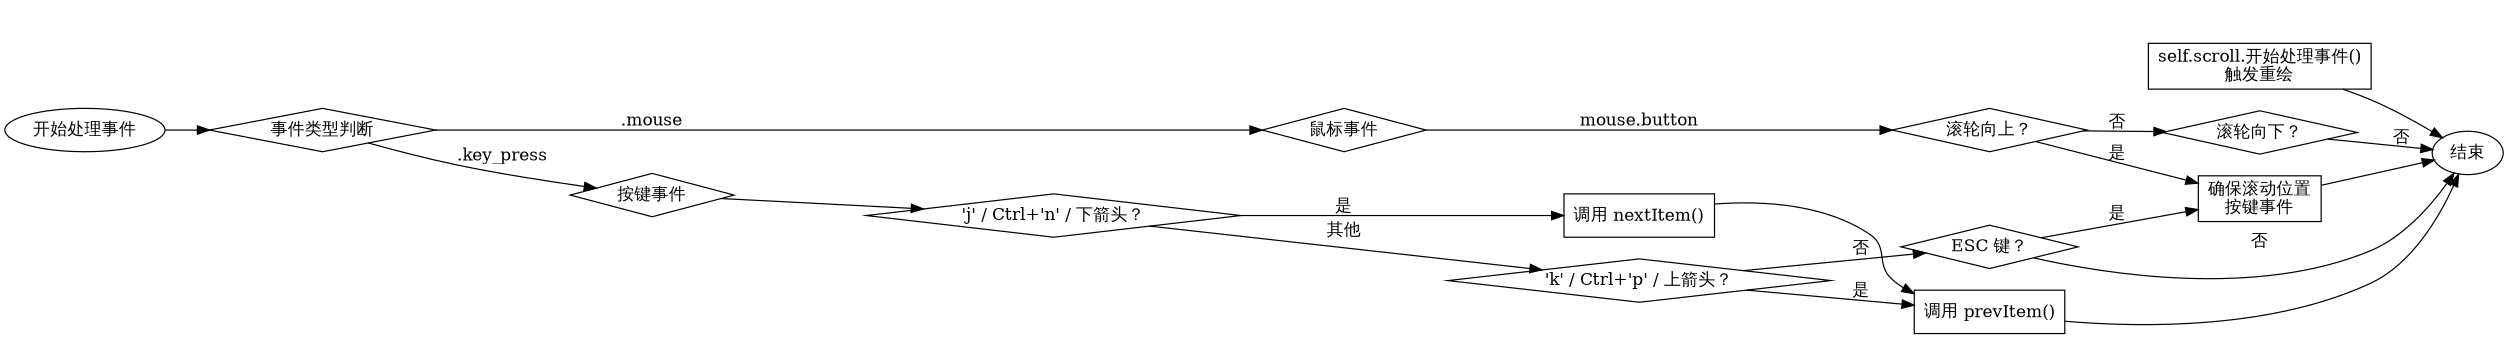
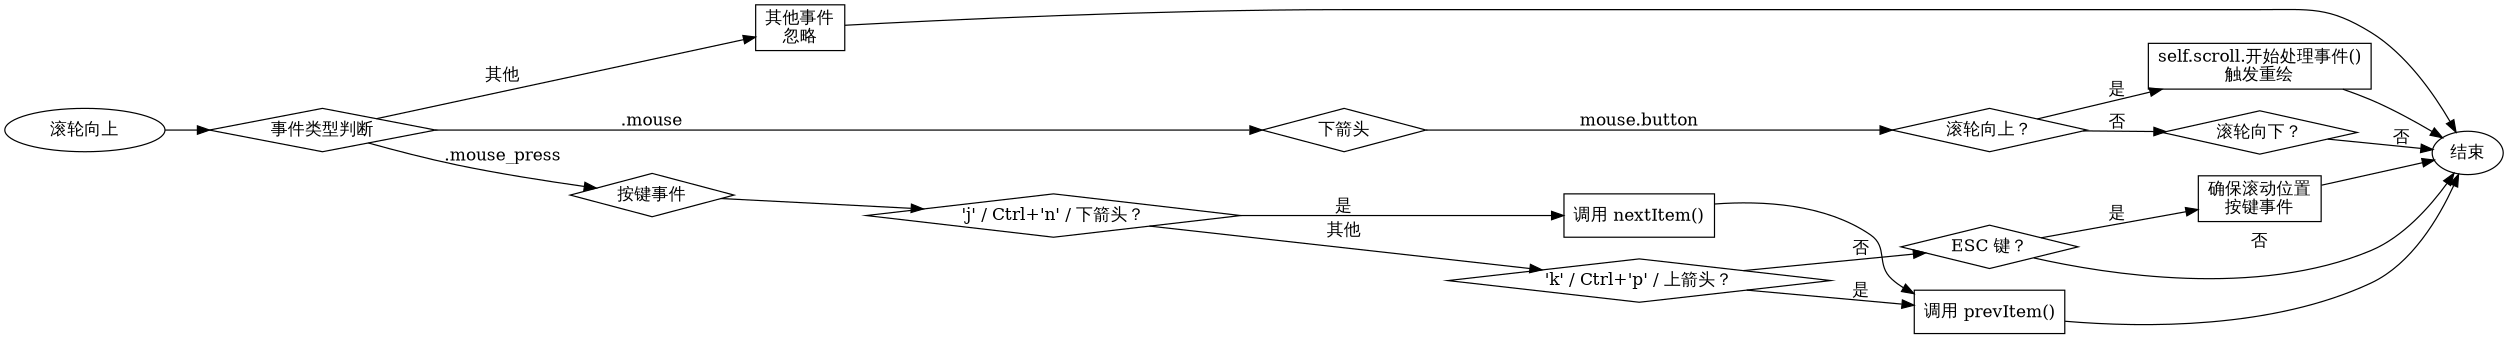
node "其他事件 忽略": added
node "开始处理事件": label "开始处理事件" -> "滚轮向上"
node "鼠标事件": label "鼠标事件" -> "下箭头"
edge "事件类型判断" -> "按键事件": label ".key_press" -> ".mouse_press"
edge "滚轮向上？" -> "确保滚动位置 按键事件": now "滚轮向上？" -> "self.scroll.开始处理事件() 触发重绘"
